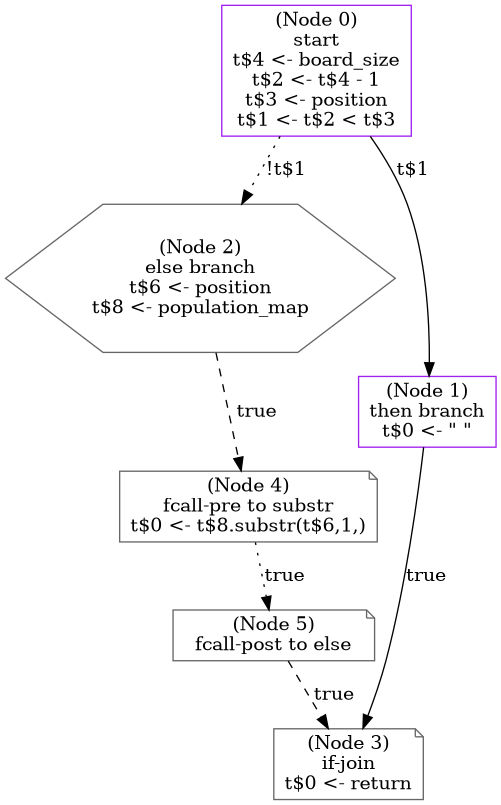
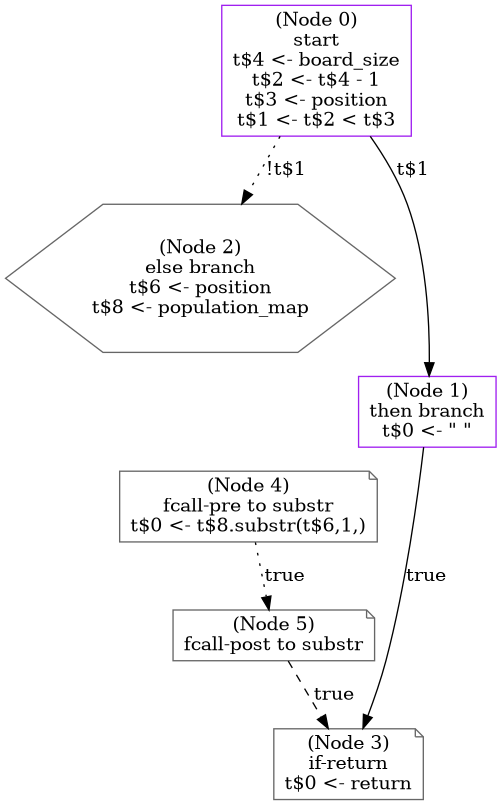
edge "(Node 2) else branch t$6 <- position t$8 <- population_map" -> "(Node 4) fcall-pre to substr t$0 <- t$8.substr(t$6,1,)": removed, label "true"
node "(Node 5) fcall-post to else": label "(Node 5) fcall-post to else" -> "(Node 5) fcall-post to substr"
node "(Node 3) if-join t$0 <- return": label "(Node 3) if-join t$0 <- return" -> "(Node 3) if-return t$0 <- return"
